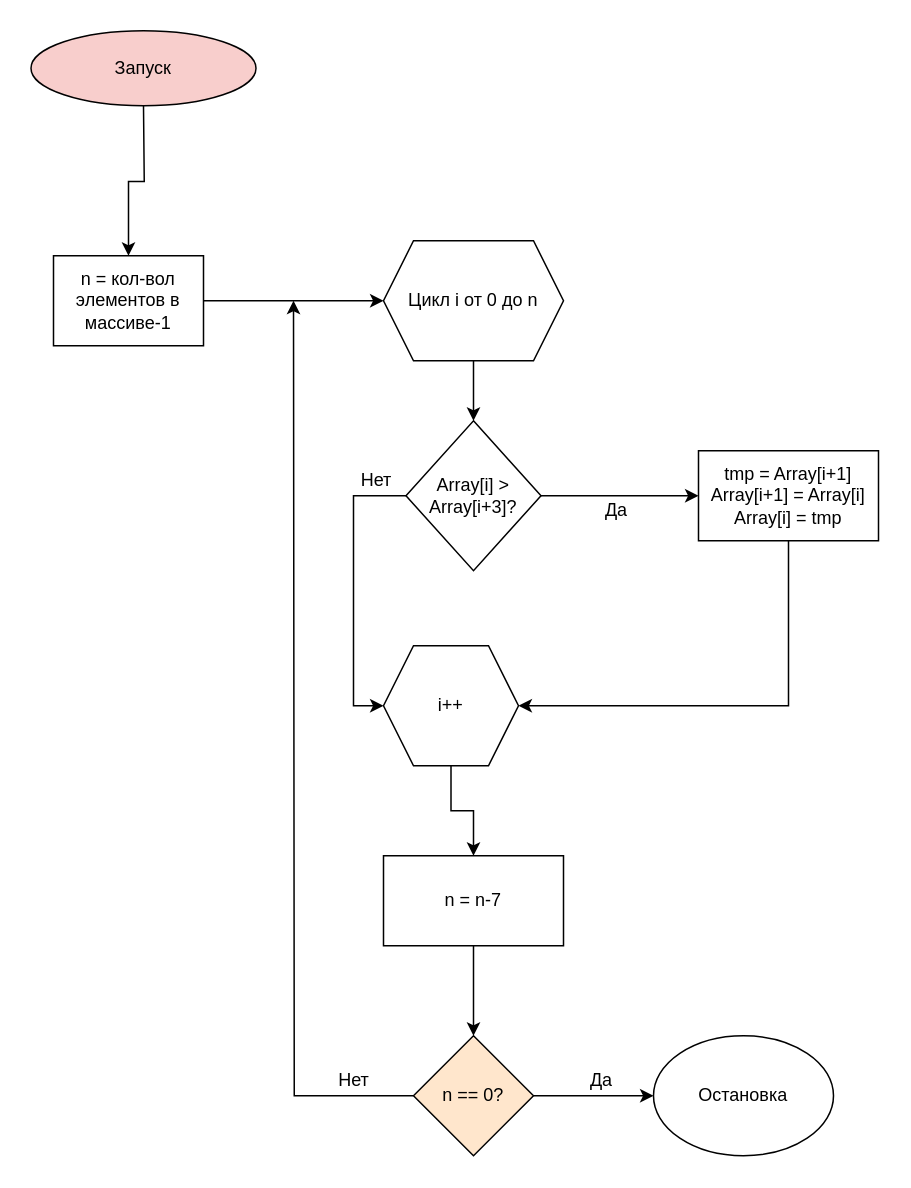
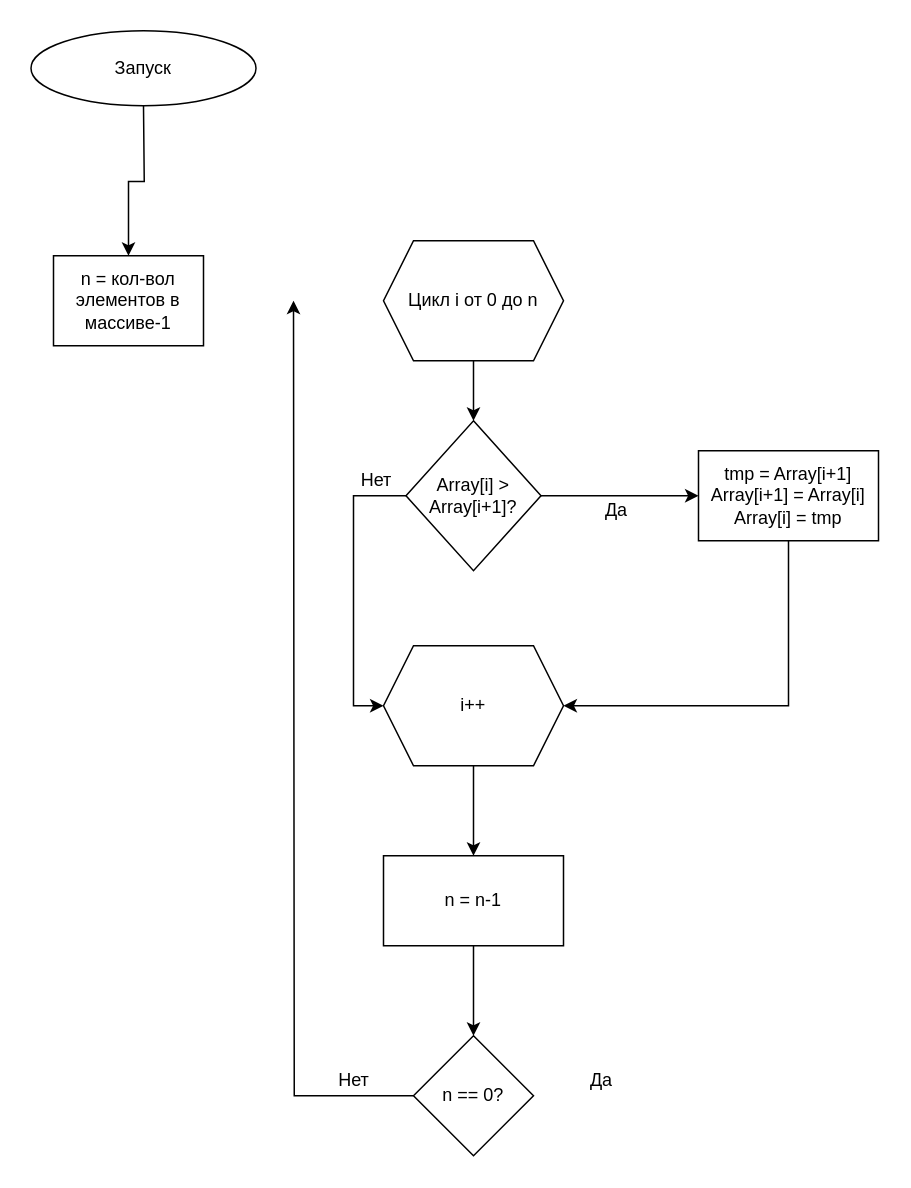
node "Запуск": fillcolor #f8cecc -> #ffffff
edge "n = кол-вол элементов в массиве-1" -> "Цикл i от 0 до n": removed
node "Array[i] > Array[i+3]?": label "Array[i] > Array[i+3]?" -> "Array[i] > Array[i+1]?"
node "i++": size 135x120 -> 180x120
node "n = n-7": label "n = n-7" -> "n = n-1"
node "n == 0?": fillcolor #ffe6cc -> #ffffff
edge "n == 0?" -> "Остановка": removed
node "Остановка": removed
